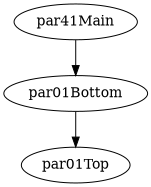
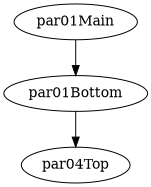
node "par41Main": label "par41Main" -> "par01Main"
node "par01Top": label "par01Top" -> "par04Top"
